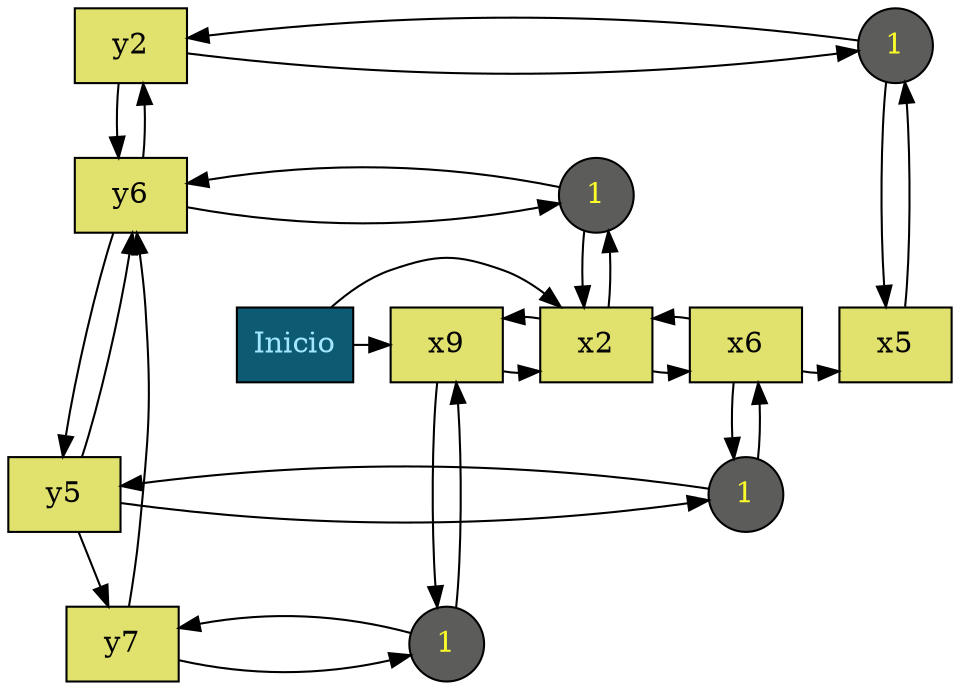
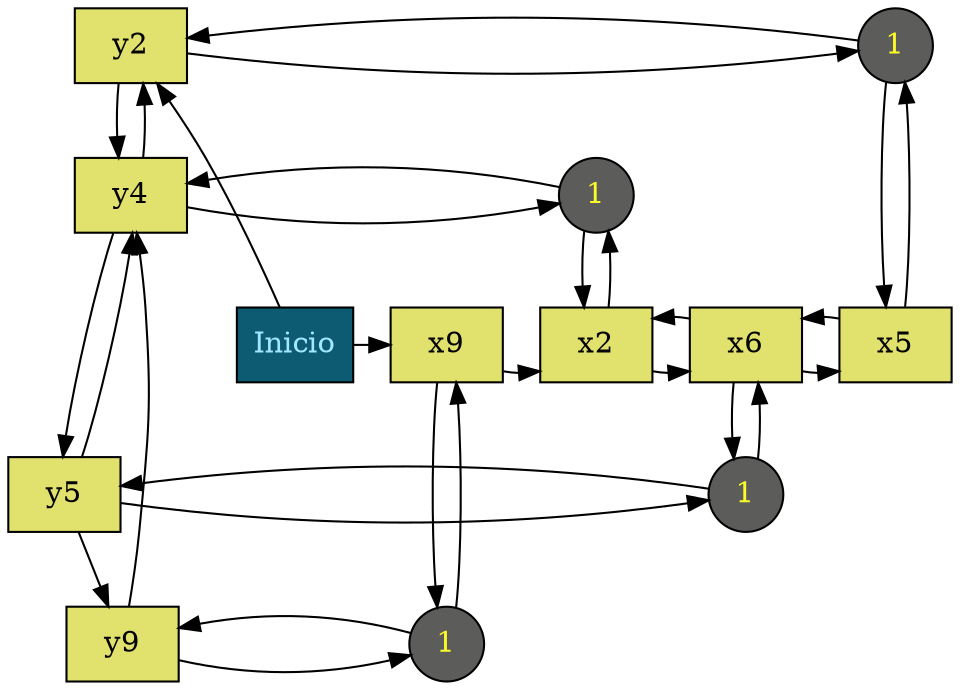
node "y6": label "y6" -> "y4"
edge "Inicio" -> "x2": now "Inicio" -> "y2"
edge "x2" -> "x9": removed
edge "x5" -> "x6": added
node "y7": label "y7" -> "y9"
